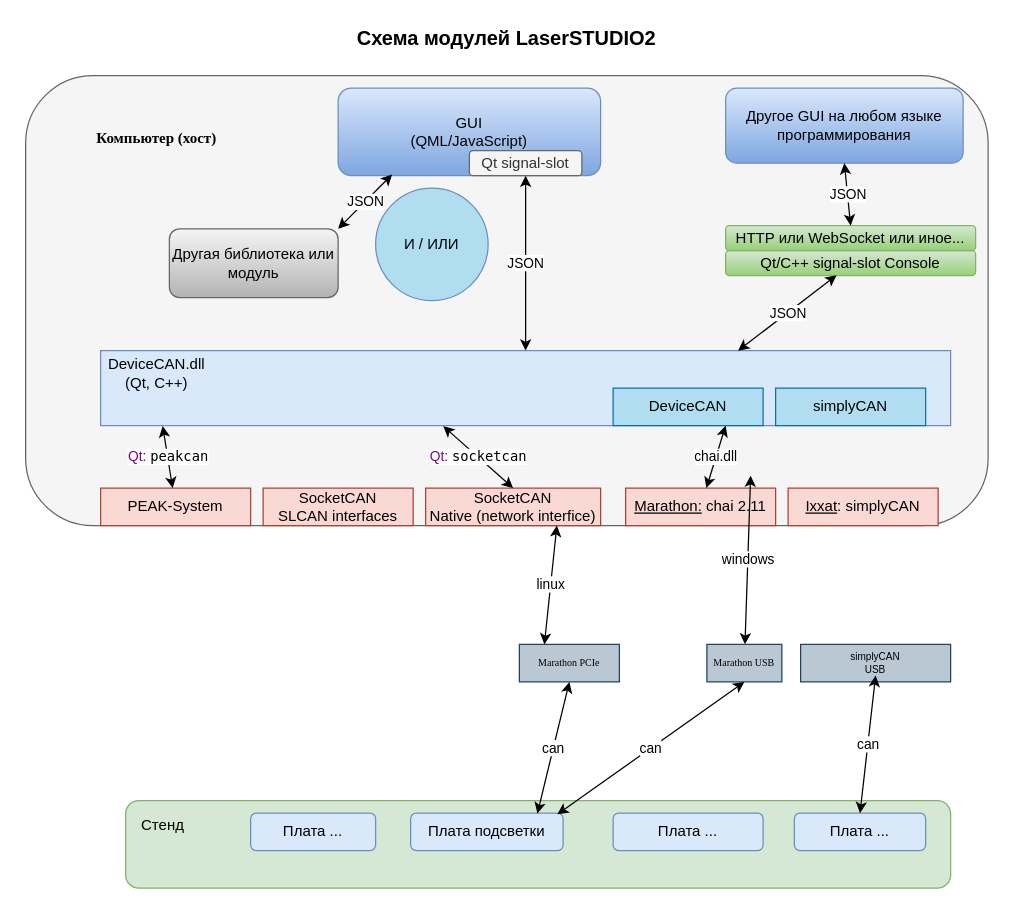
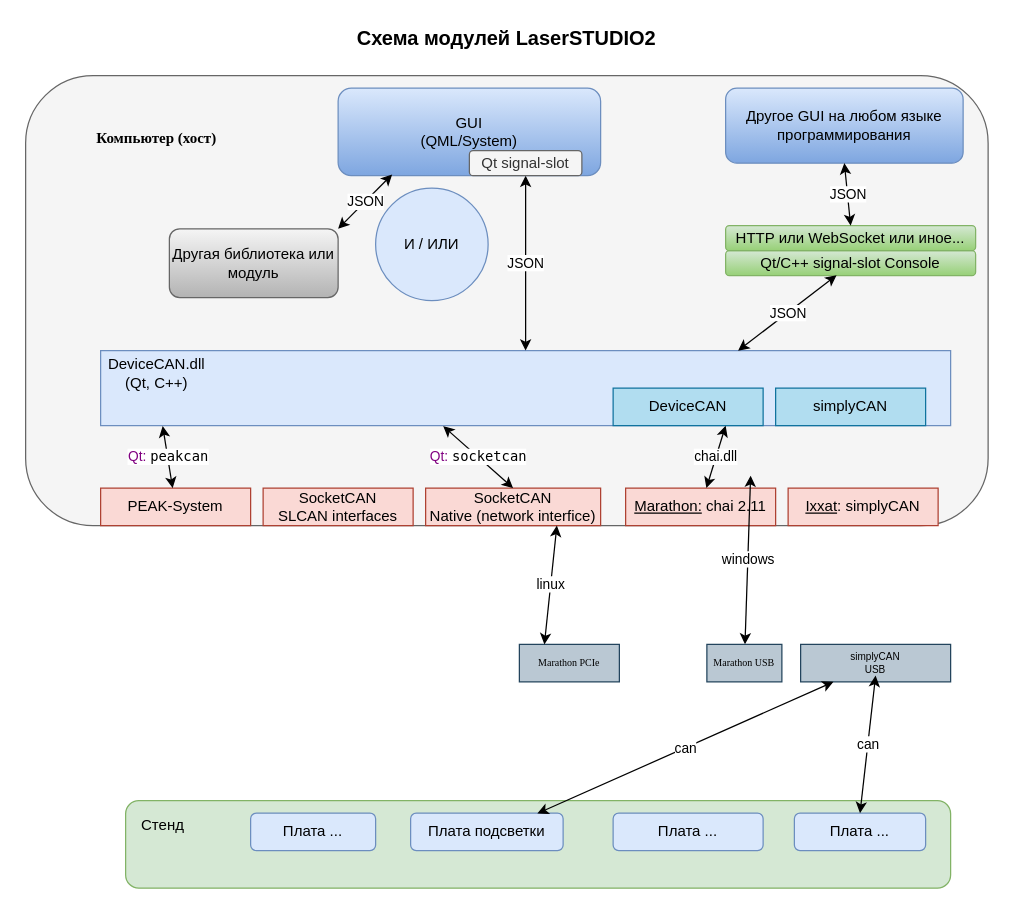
node "GUI (QML/JavaScript)": label "GUI (QML/JavaScript)" -> "GUI (QML/System)"
node "И / ИЛИ": fillcolor #b1ddf0 -> #dae8fc
edge "Marathon USB" -- "Плата подсветки": removed, label "can"
edge "Marathon PCIe" -- "Плата подсветки": now "simplyCAN USB" -- "Плата подсветки"
